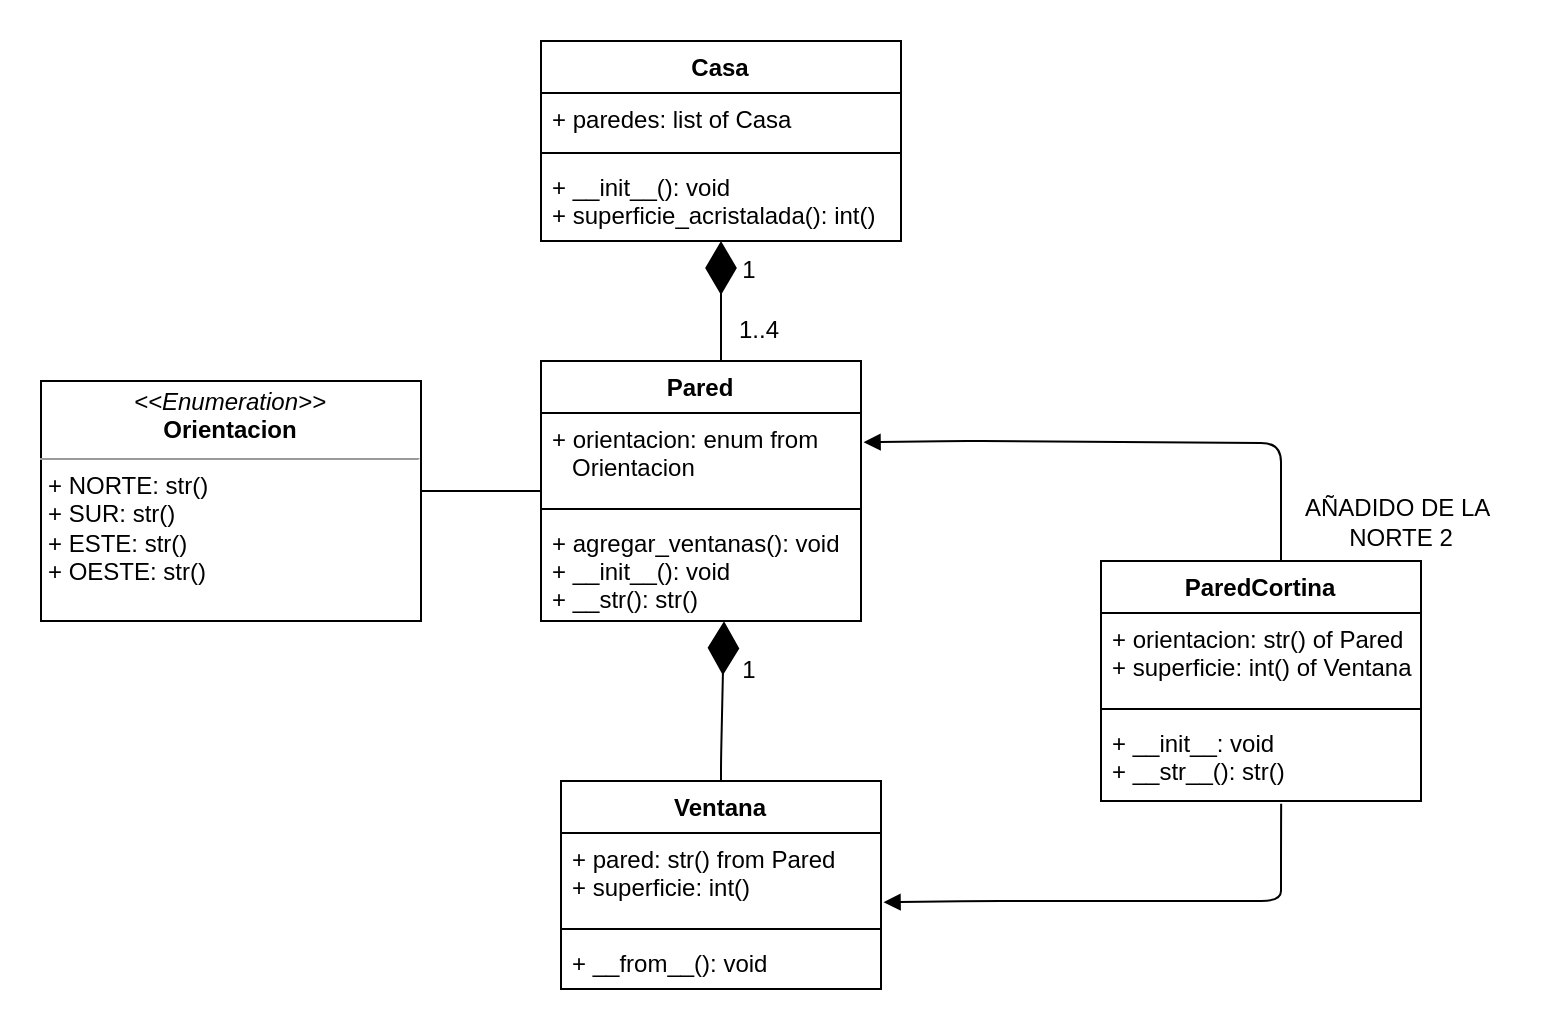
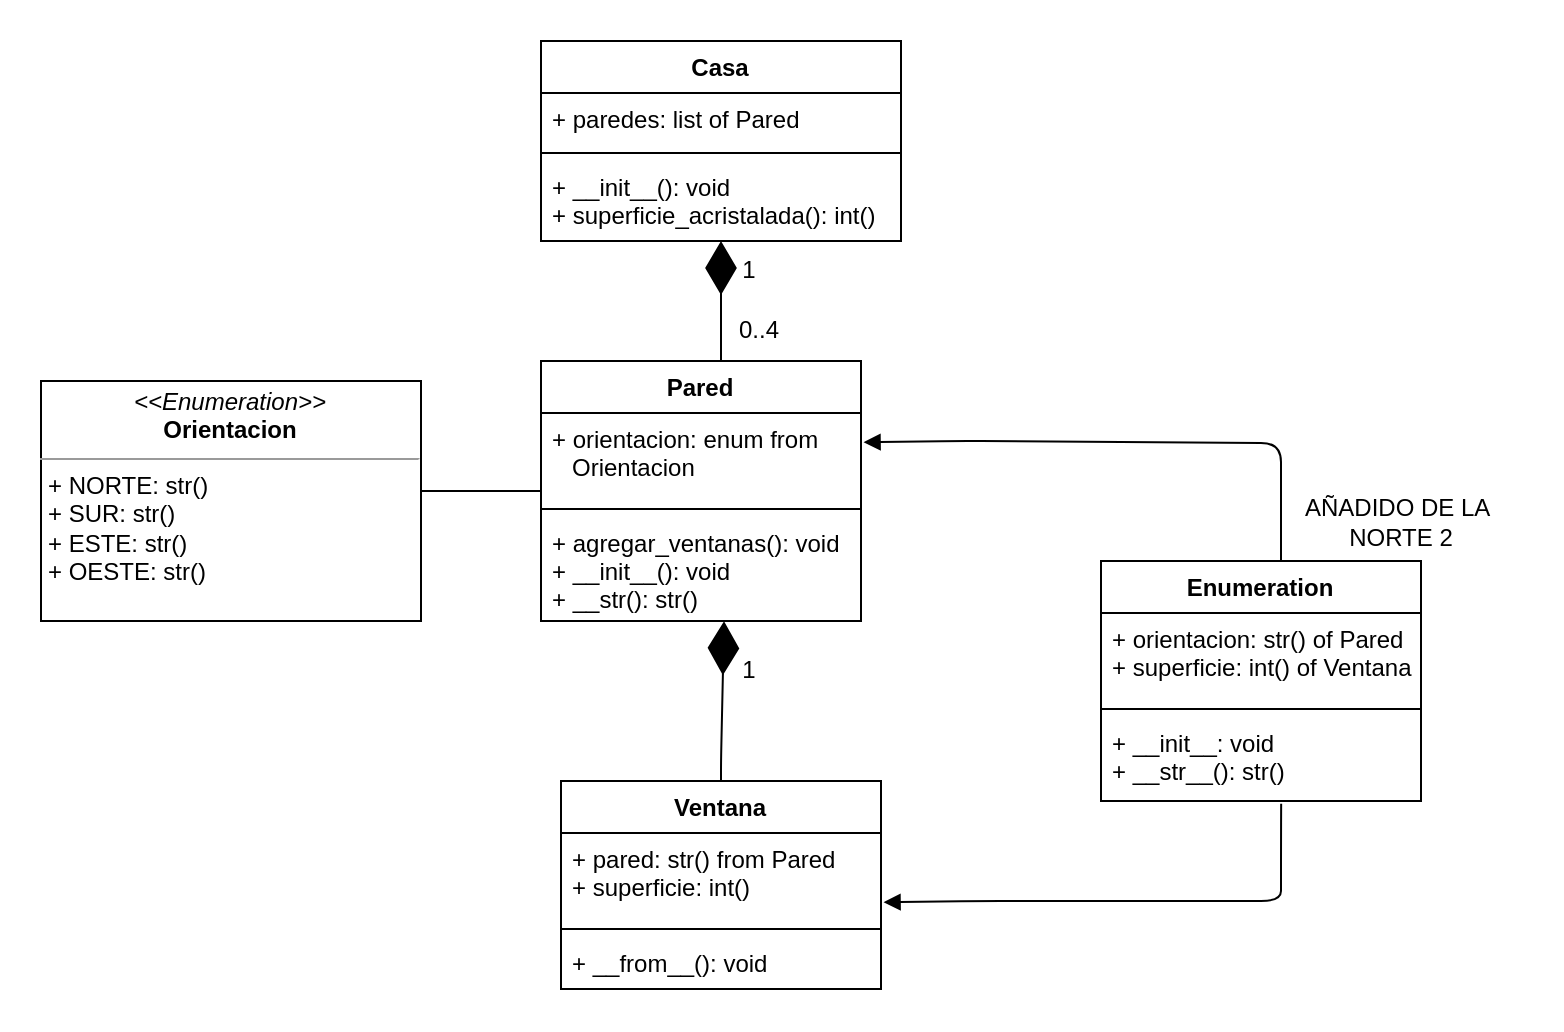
node "+ paredes: list of Casa": label "+ paredes: list of Casa" -> "+ paredes: list of Pared"
node "1..4": label "1..4" -> "0..4"
node "ParedCortina": label "ParedCortina" -> "Enumeration"
